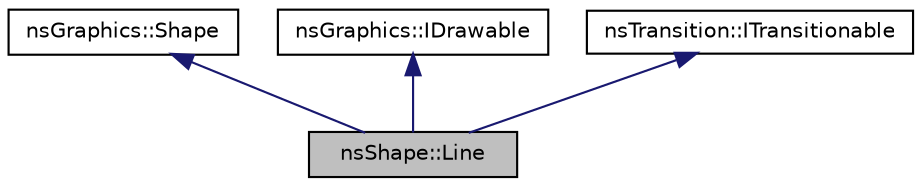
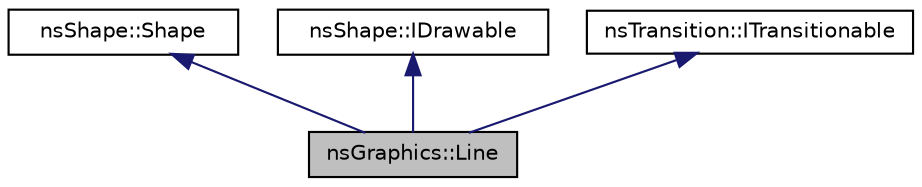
node "nsGraphics::Shape": label "nsGraphics::Shape" -> "nsShape::Shape"
node "nsGraphics::IDrawable": label "nsGraphics::IDrawable" -> "nsShape::IDrawable"
node "nsShape::Line": label "nsShape::Line" -> "nsGraphics::Line"
